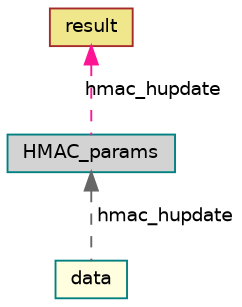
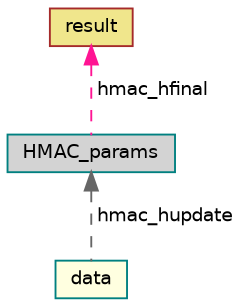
edge "HMAC_params" -> "result": label " hmac_hupdate" -> " hmac_hfinal"
